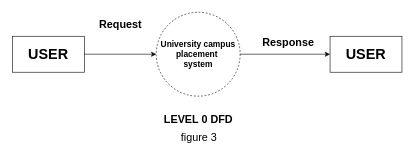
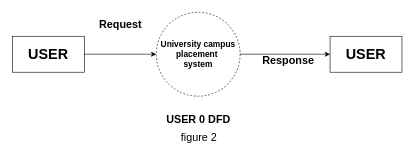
node "Response": moved (288, 42) -> (288, 60)
node "LEVEL 0 DFD": label "LEVEL 0 DFD" -> "USER 0 DFD"
node "figure 3": label "figure 3" -> "figure 2"
